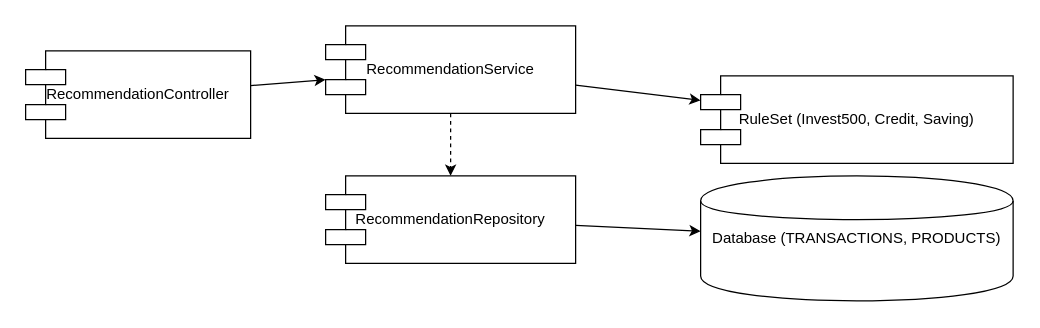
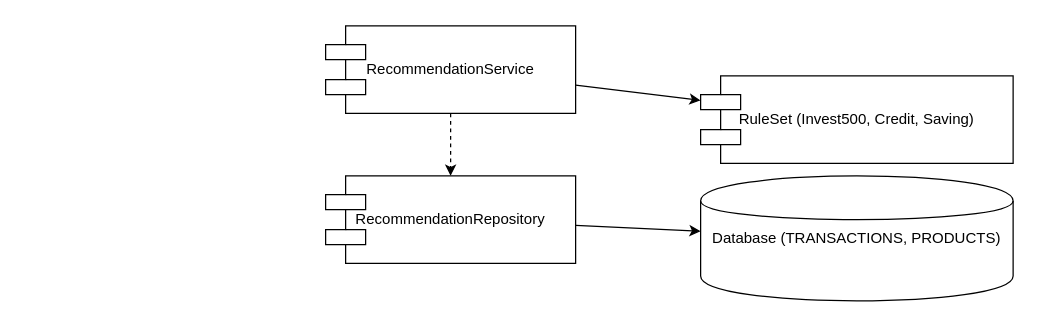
edge "RecommendationController" -> "RecommendationService": removed
node "RecommendationController": removed
